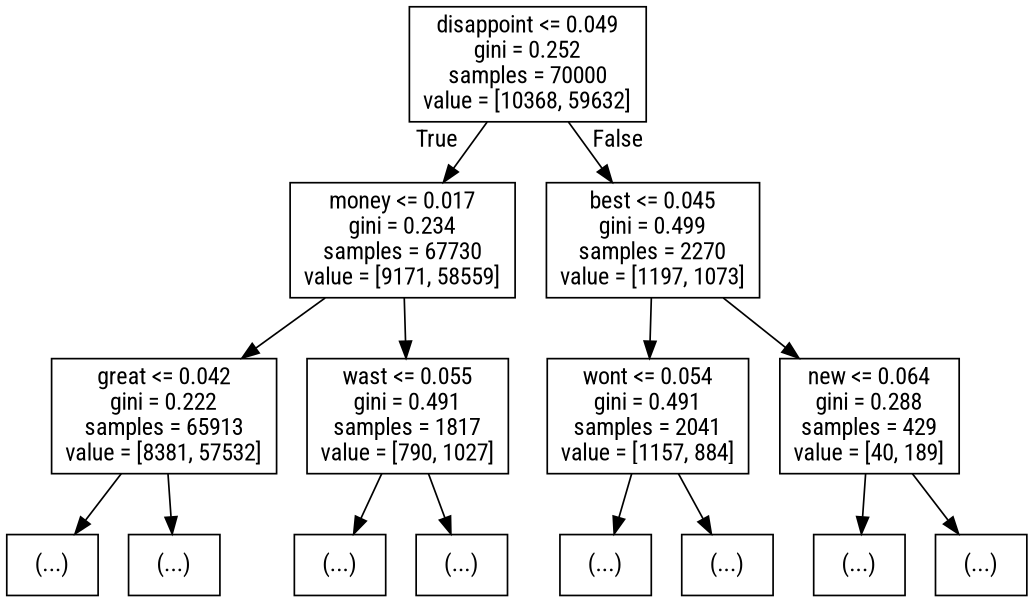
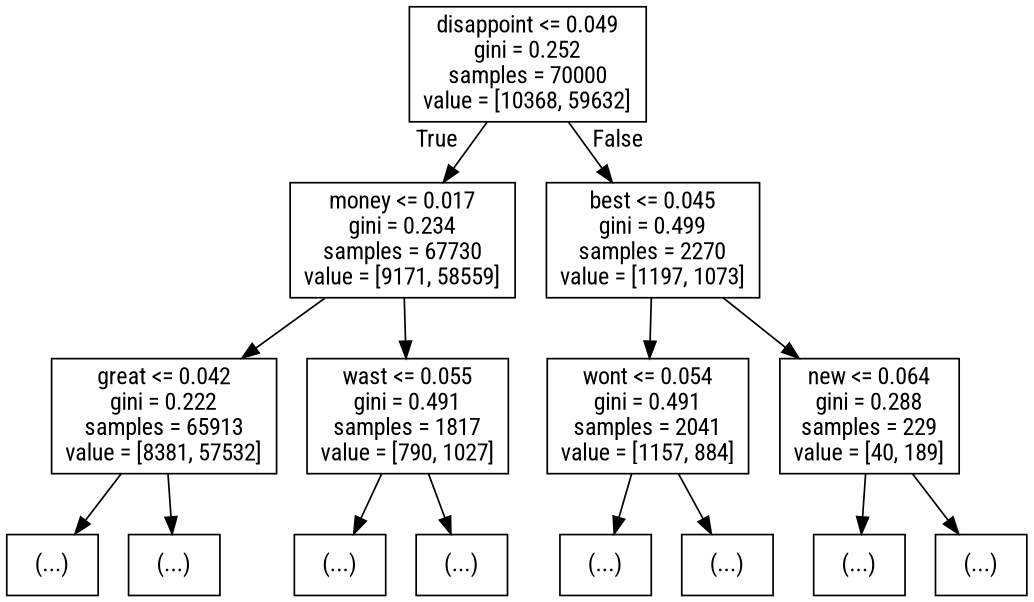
node "new <= 0.064 gini = 0.288 samples = 429 value = [40, 189]": label "new <= 0.064 gini = 0.288 samples = 429 value = [40, 189]" -> "new <= 0.064 gini = 0.288 samples = 229 value = [40, 189]"
